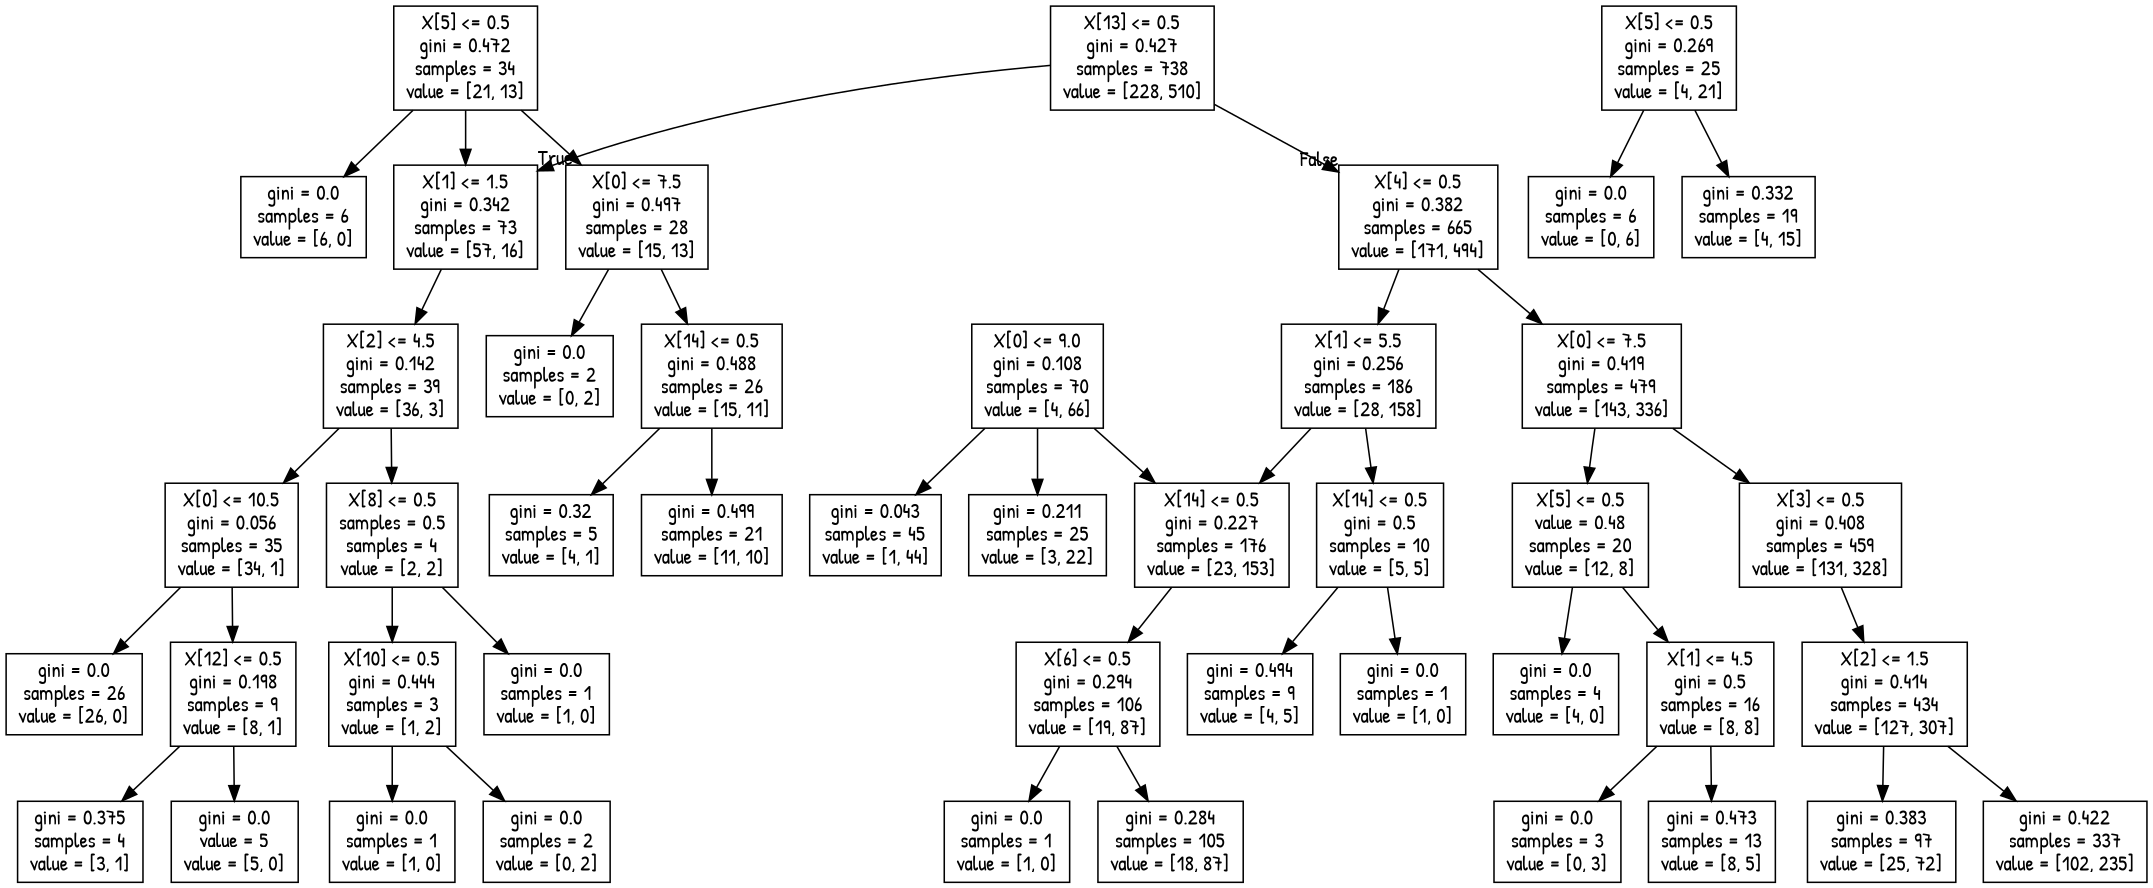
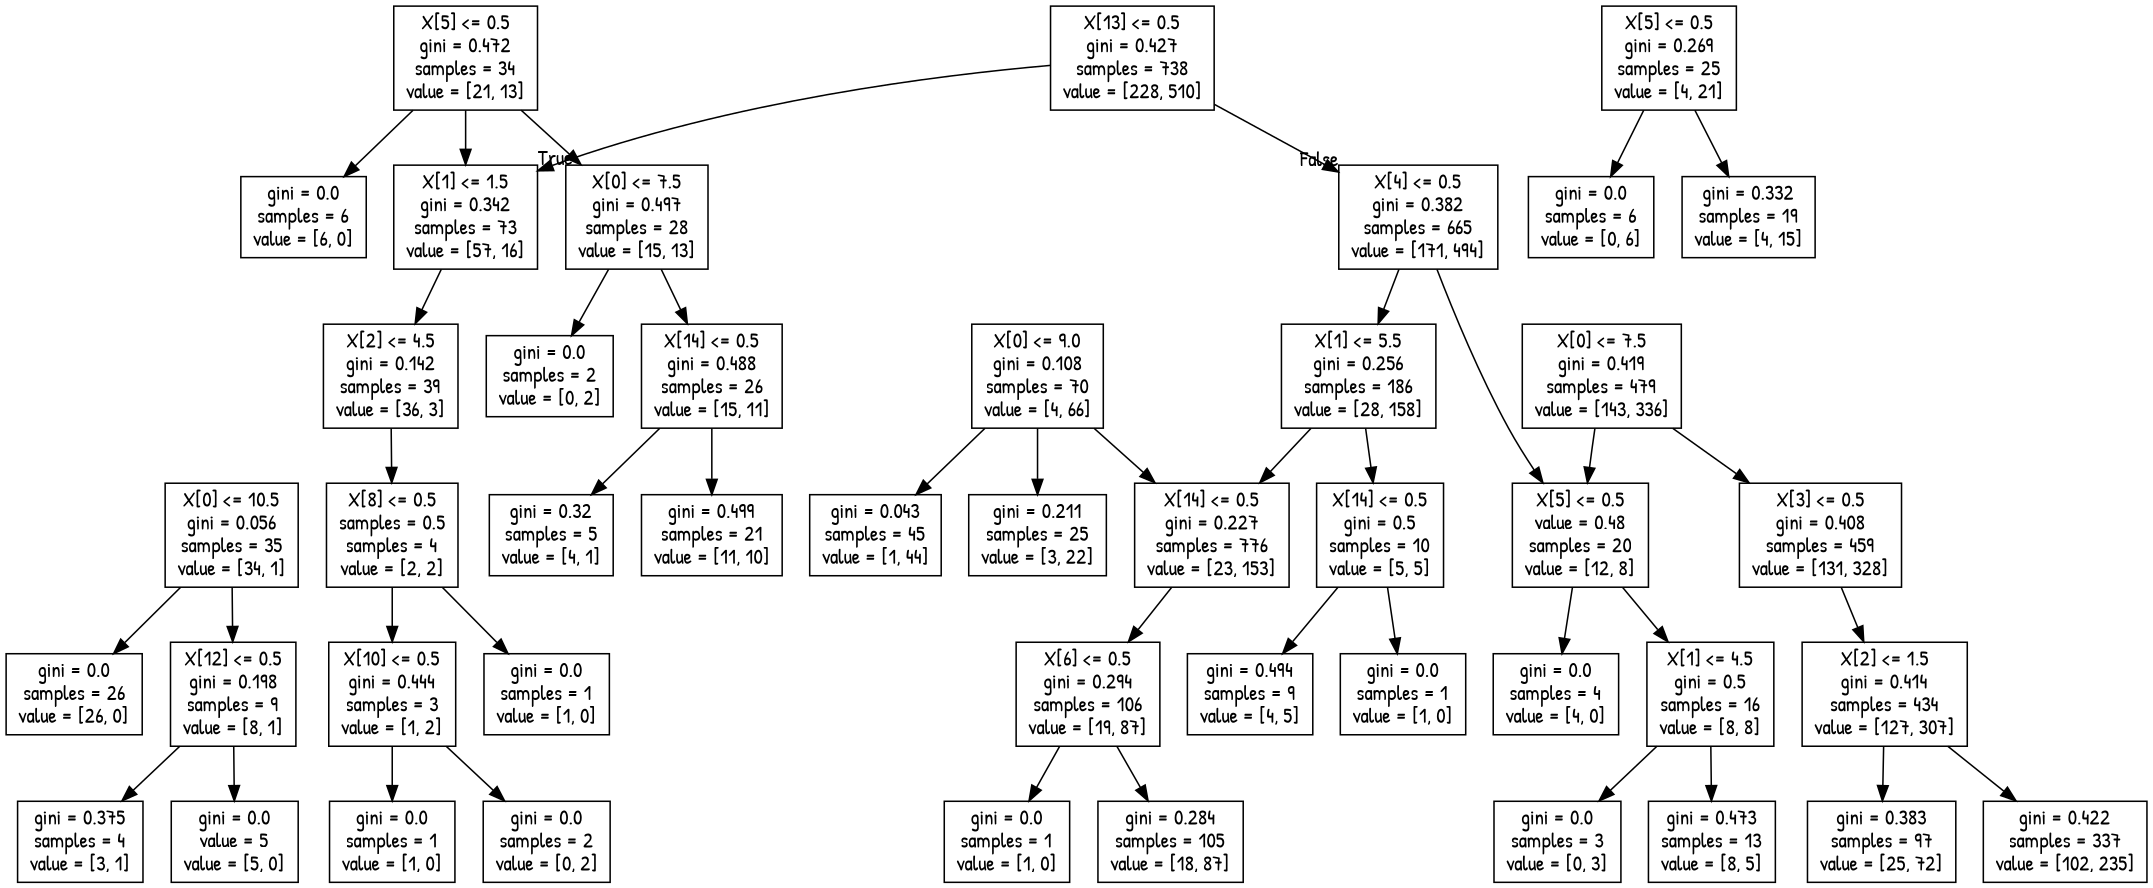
edge "X[4] <= 0.5 gini = 0.382 samples = 665 value = [171, 494]" -> "X[0] <= 7.5 gini = 0.419 samples = 479 value = [143, 336]": now "X[4] <= 0.5 gini = 0.382 samples = 665 value = [171, 494]" -> "X[5] <= 0.5 value = 0.48 samples = 20 value = [12, 8]"
edge "X[2] <= 4.5 gini = 0.142 samples = 39 value = [36, 3]" -> "X[0] <= 10.5 gini = 0.056 samples = 35 value = [34, 1]": removed
node "X[14] <= 0.5 gini = 0.227 samples = 176 value = [23, 153]": label "X[14] <= 0.5 gini = 0.227 samples = 176 value = [23, 153]" -> "X[14] <= 0.5 gini = 0.227 samples = 776 value = [23, 153]"
